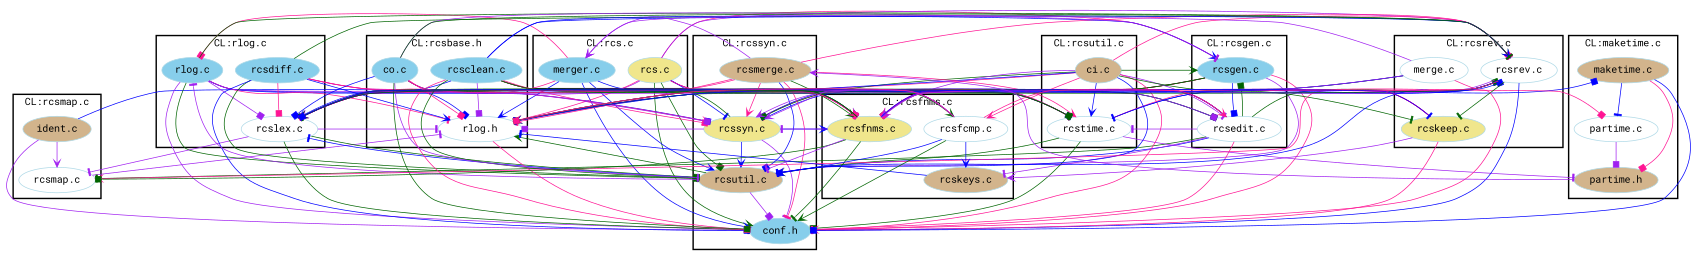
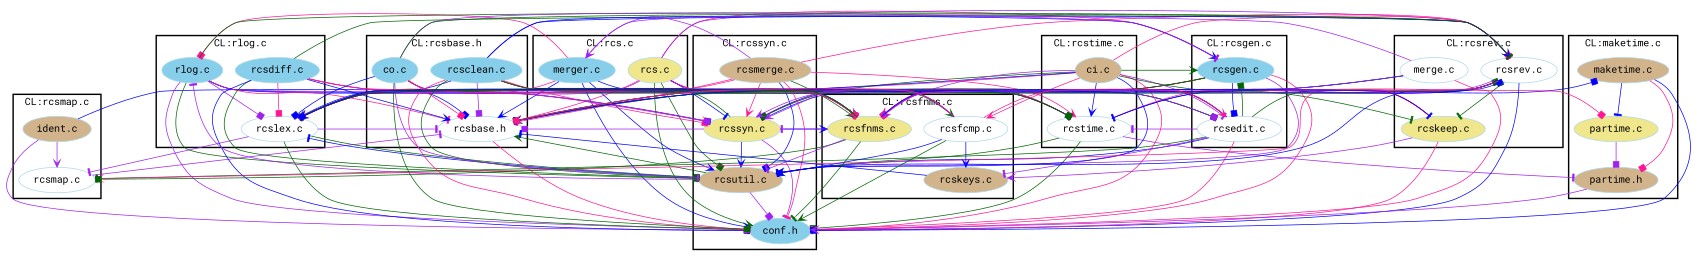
cluster "CL:rcsutil.c": label "CL:rcsutil.c" -> "CL:rcstime.c"
node "rlog.h": label "rlog.h" -> "rcsbase.h"
node "partime.c": fillcolor white -> khaki
edge "partime.h" -> "rcsmerge.c": now "partime.h" -> "conf.h"
